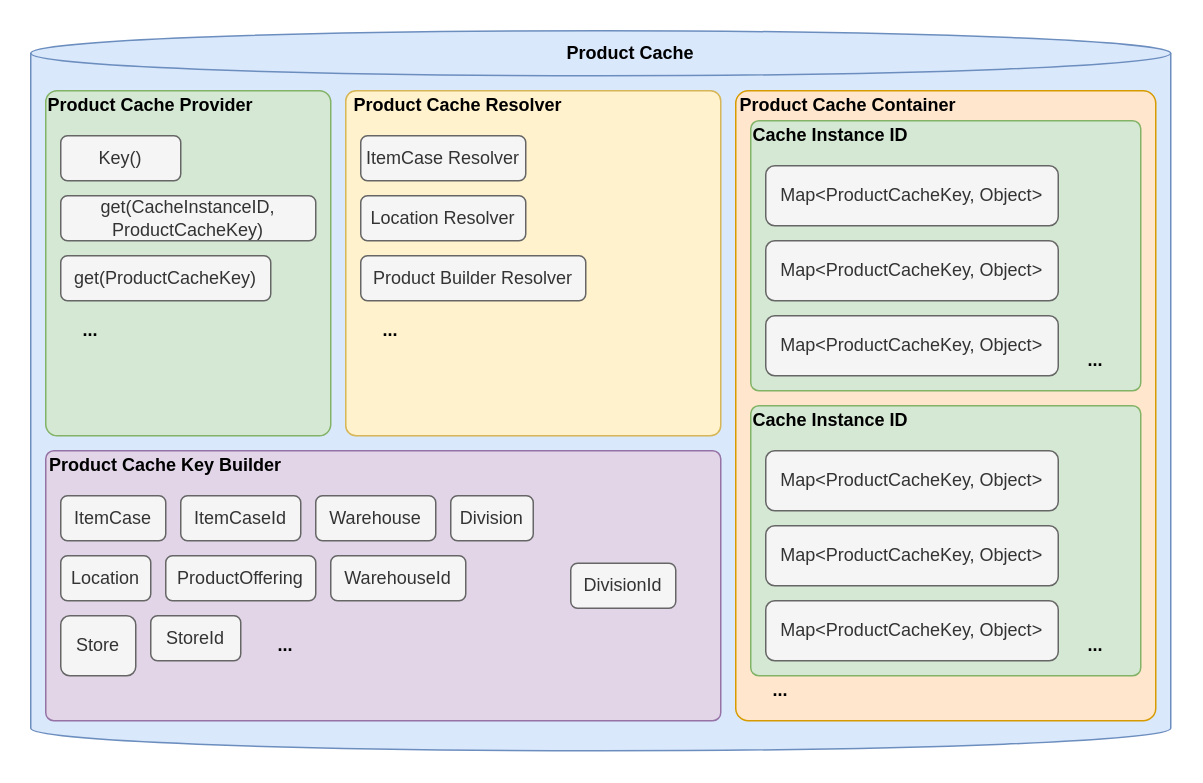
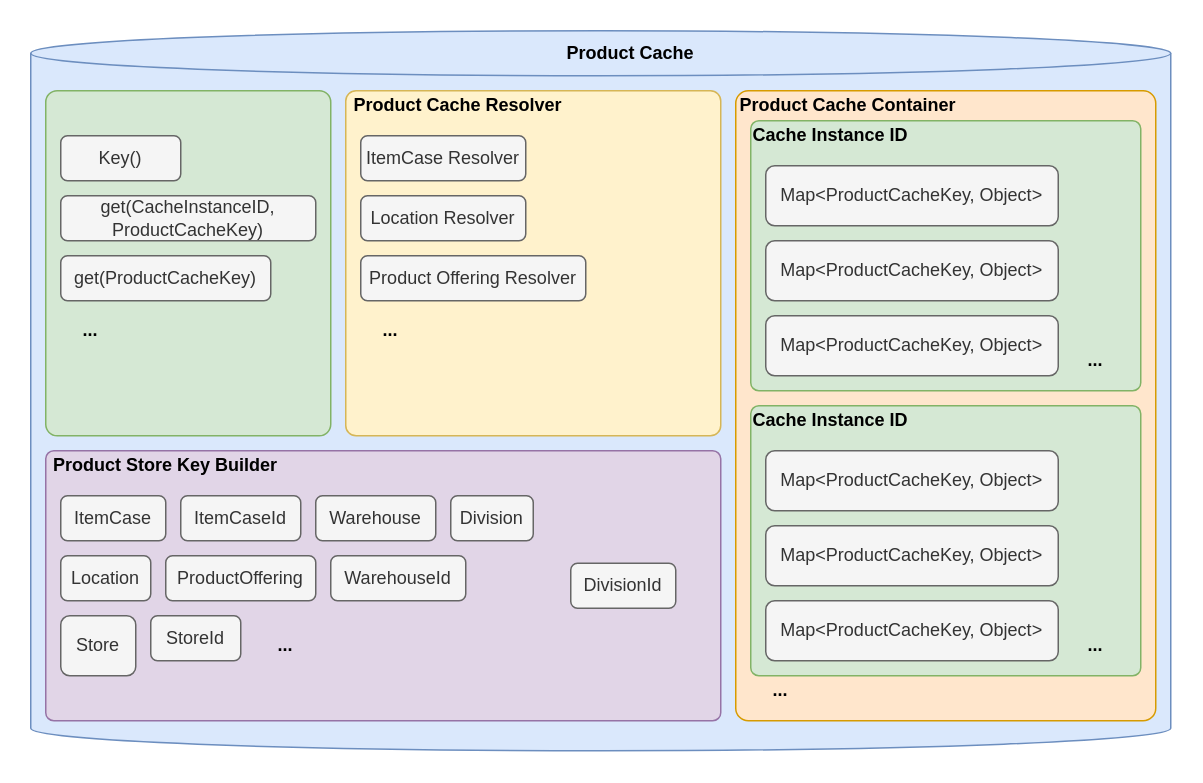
node "Product Cache Provider": removed
node "Product Builder Resolver": label "Product Builder Resolver" -> "Product Offering Resolver"
node "Product Cache Key Builder": label "Product Cache Key Builder" -> "Product Store Key Builder"
